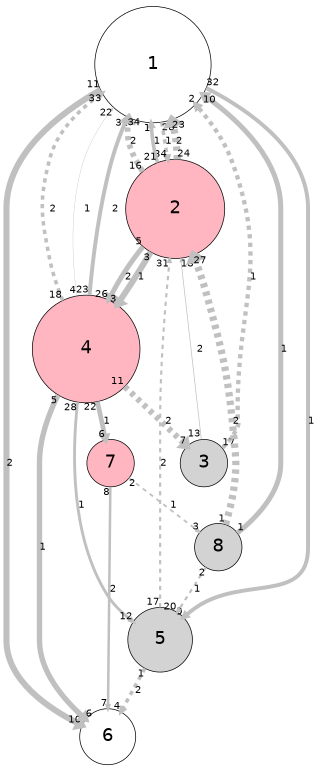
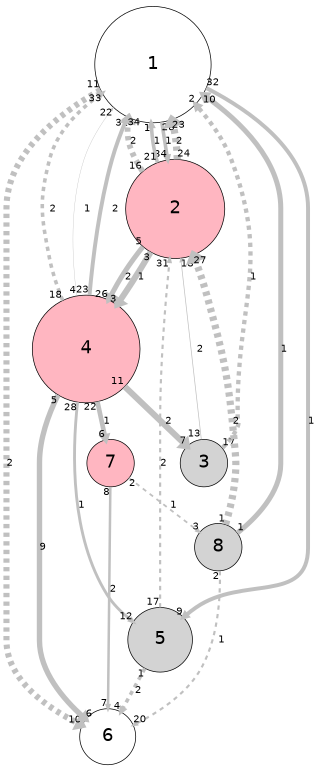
edge "1" -> "2": style dashed -> bold
edge "1" -> "6": style bold -> dashed
edge "4" -> "3": style dashed -> bold
edge "4" -> "6": label "1" -> "9"
edge "8" -> "5": now "8" -> "6"
